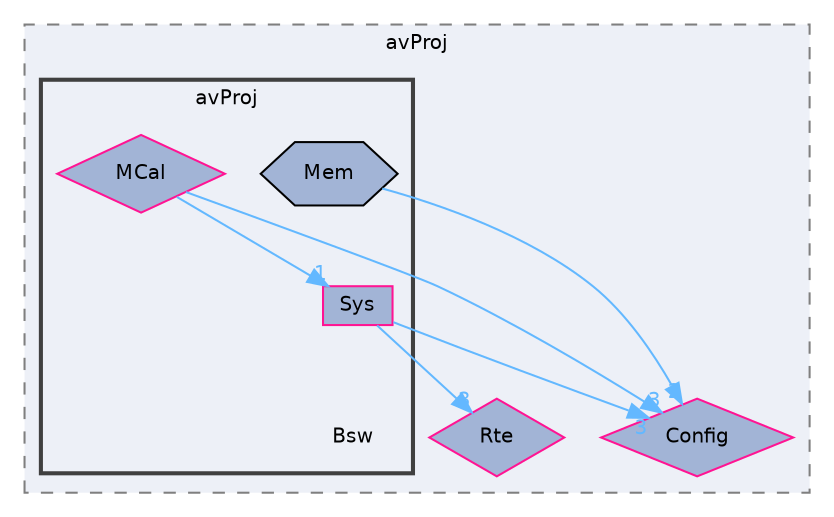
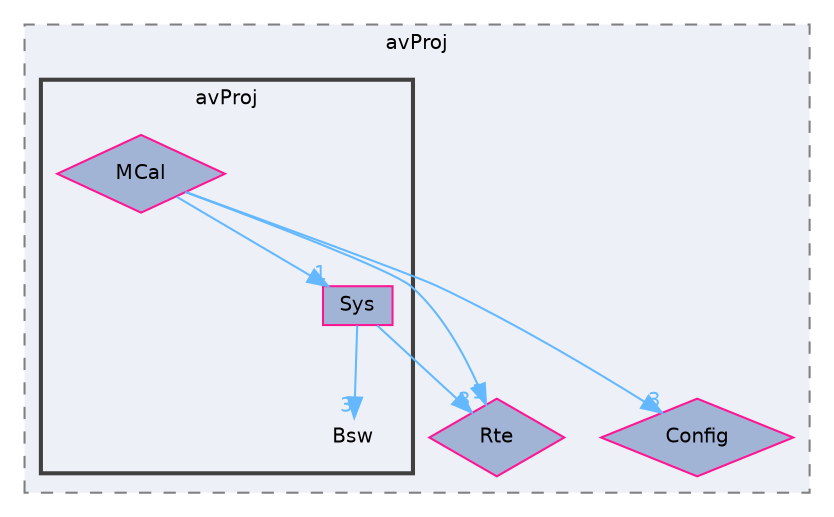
node "Mem": removed
edge "MCal" -> "Rte": added
edge "Sys" -> "Config": now "Sys" -> "Bsw"
